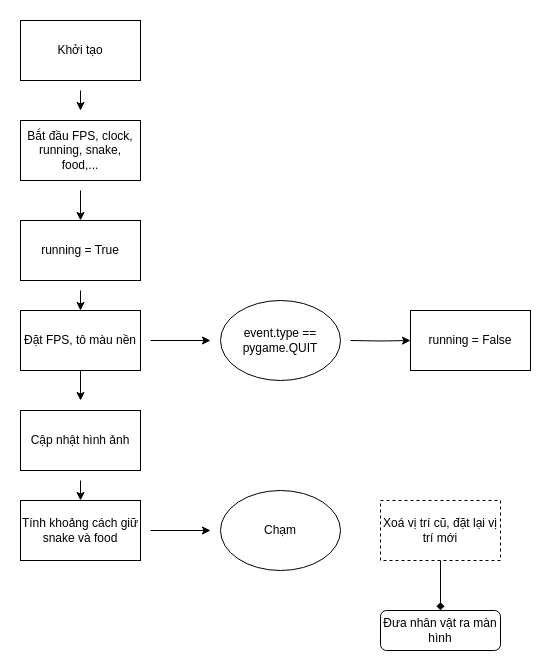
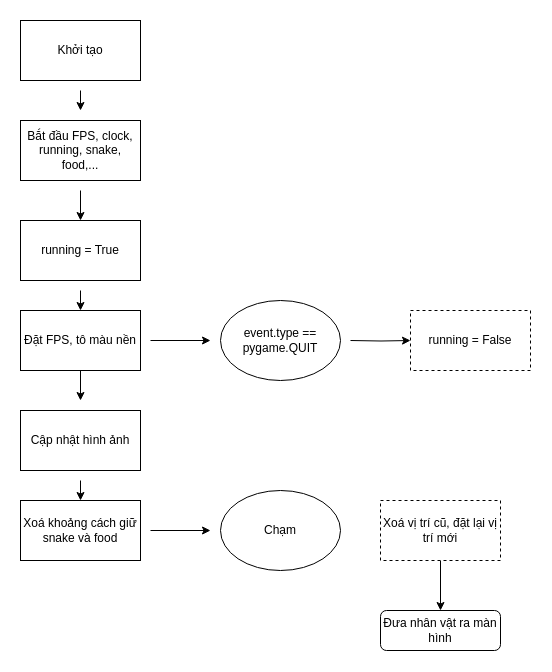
node "running = False": style solid -> dashed
node "Tính khoảng cách giữ snake và food": label "Tính khoảng cách giữ snake và food" -> "Xoá khoảng cách giữ snake và food"
edge "Xoá vị trí cũ, đặt lại vị trí mới" -> "Đưa nhân vật ra màn hình": arrowhead diamond -> classic
